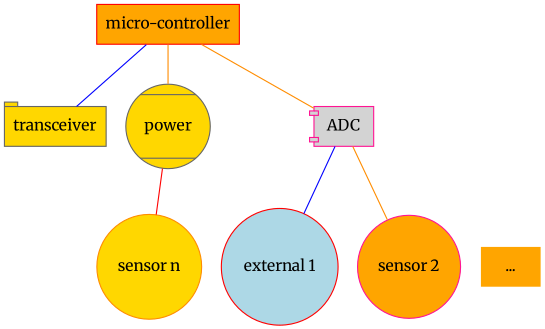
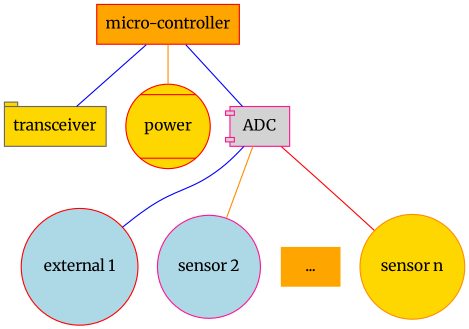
edge "micro-controller" -- "ADC": color darkorange -> blue
node "power": color gray40 -> red
edge "power" -- "sensor n": now "ADC" -- "sensor n"
node "sensor 2": fillcolor orange -> lightblue
